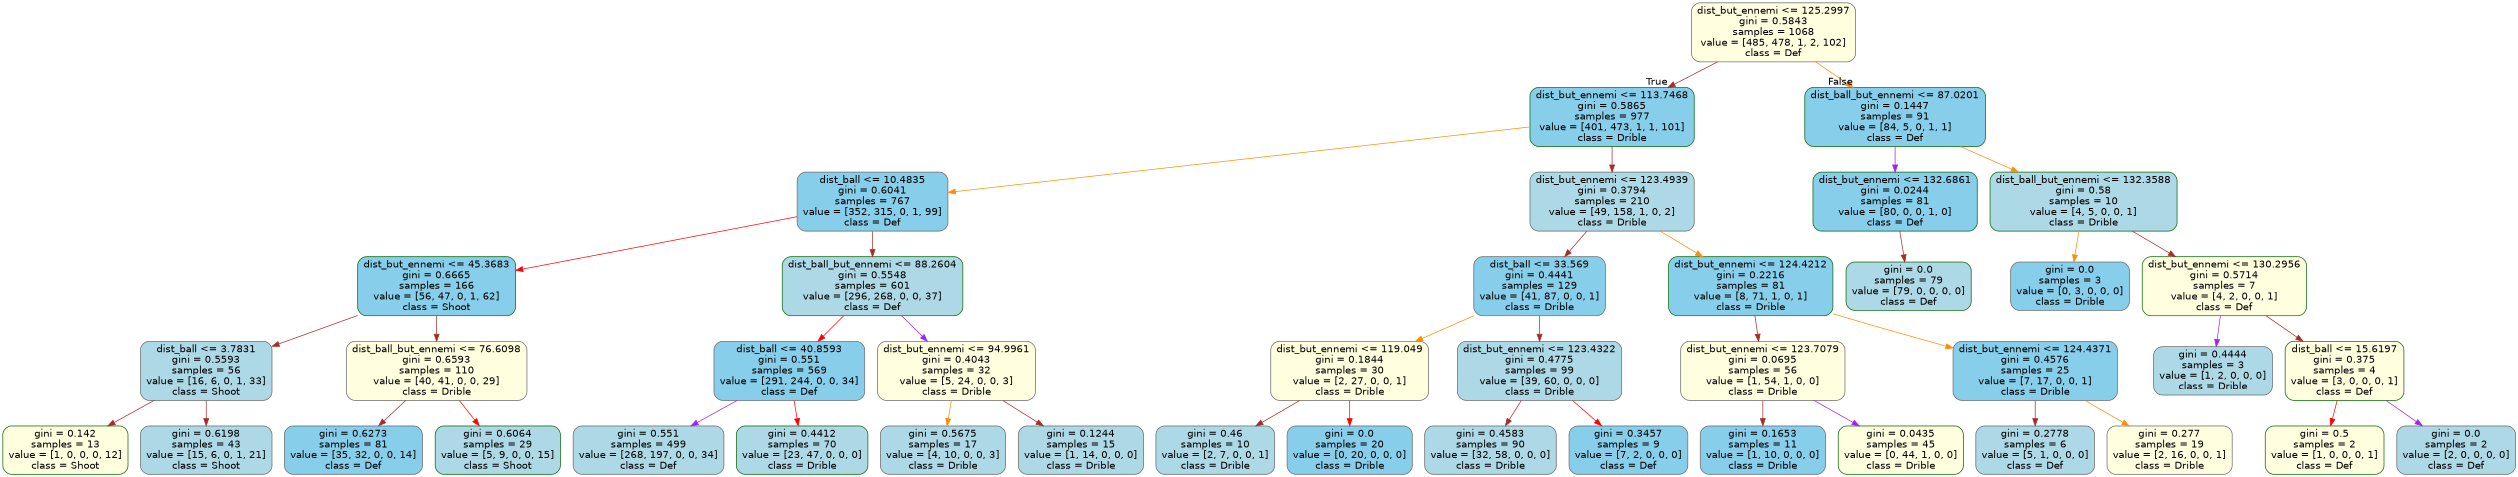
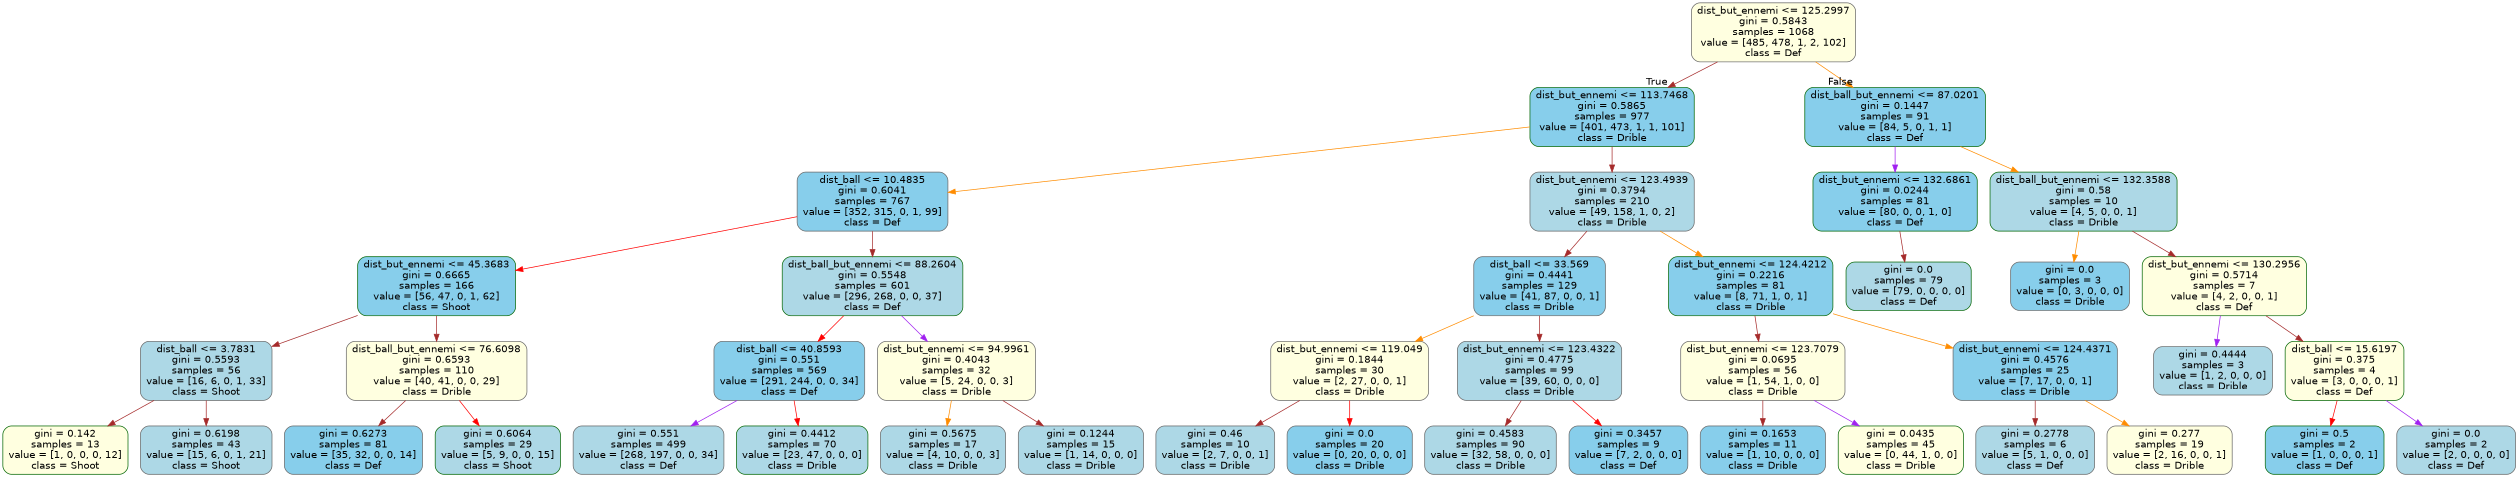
node "gini = 0.5 samples = 2 value = [1, 0, 0, 0, 1] class = Def": fillcolor lightyellow -> skyblue
